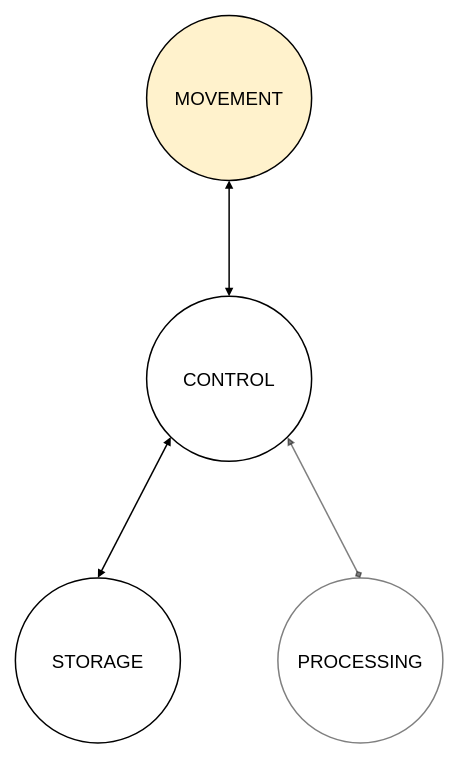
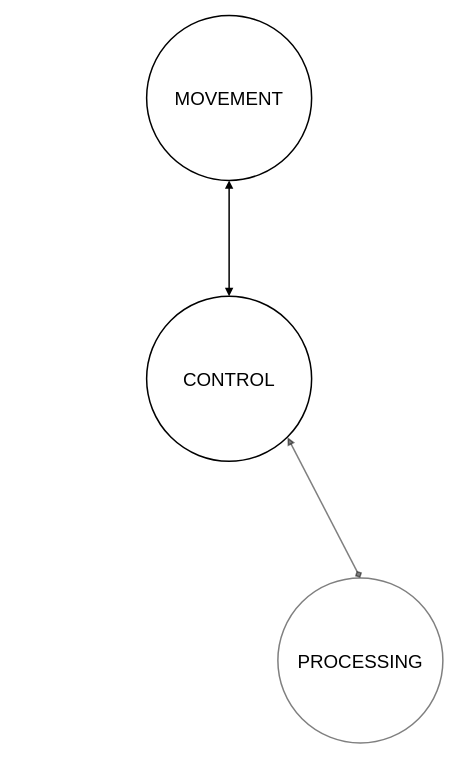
node "MOVEMENT": fillcolor #fff2cc -> #ffffff
edge "CONTROL" -- "STORAGE": removed
node "STORAGE": removed
